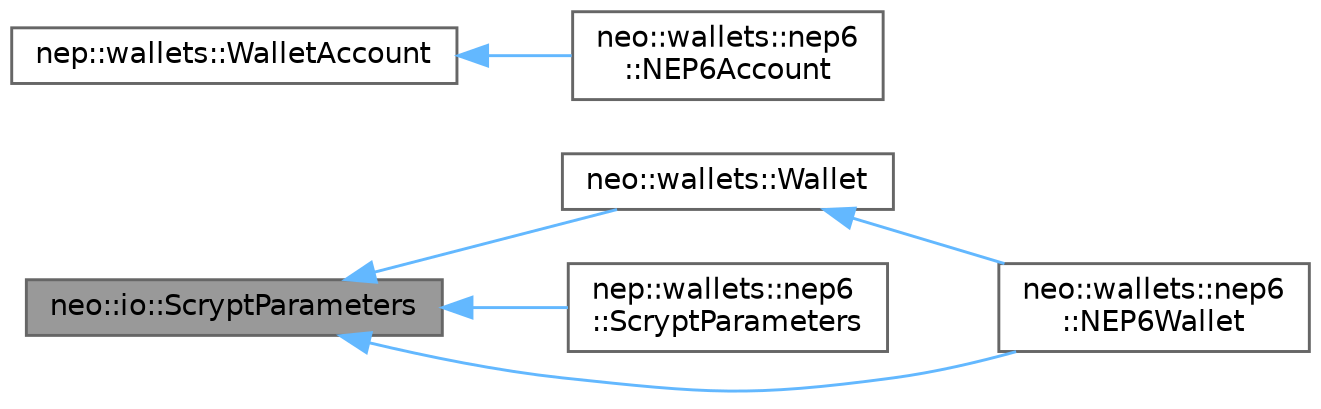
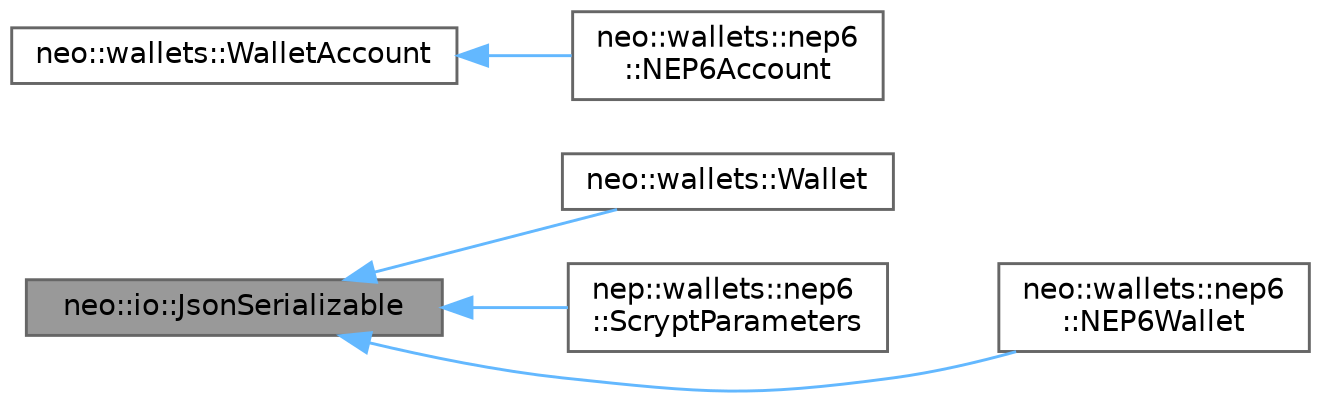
node "nep::wallets::WalletAccount": label "nep::wallets::WalletAccount" -> "neo::wallets::WalletAccount"
edge "neo::wallets::nep6 ::NEP6Wallet" -> "neo::wallets::Wallet": removed
node "neo::io::ScryptParameters": label "neo::io::ScryptParameters" -> "neo::io::JsonSerializable"
